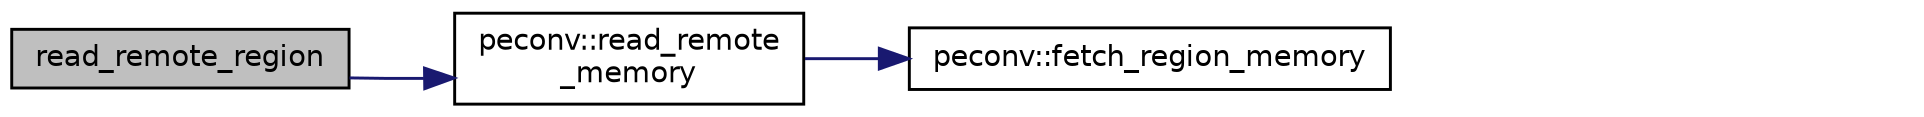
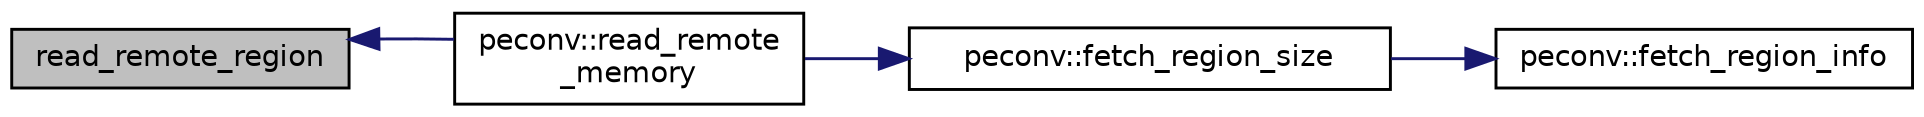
node "peconv::fetch_region_memory": label "peconv::fetch_region_memory" -> "peconv::fetch_region_size"
node "peconv::fetch_region_info": added
edge "read_remote_region" -> "peconv::read_remote _memory": reversed
